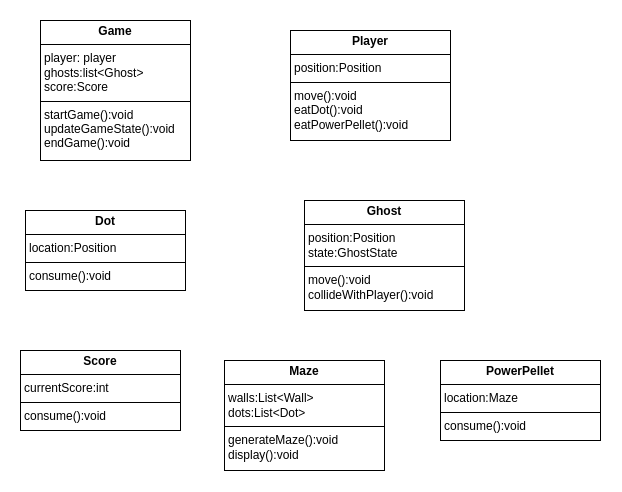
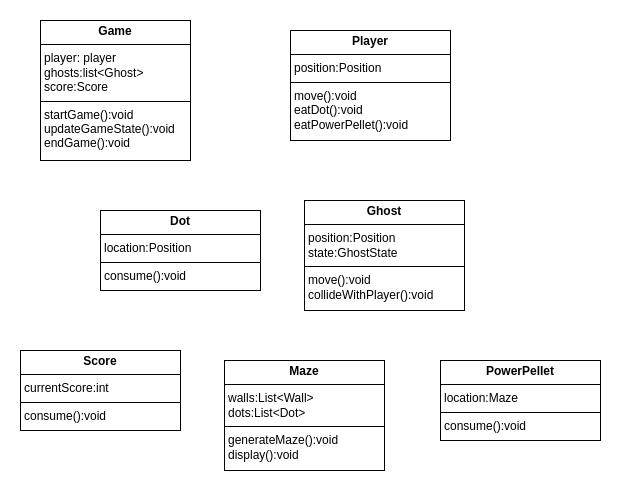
node "Dot location:Position consume():void": moved (106, 251) -> (181, 251)
